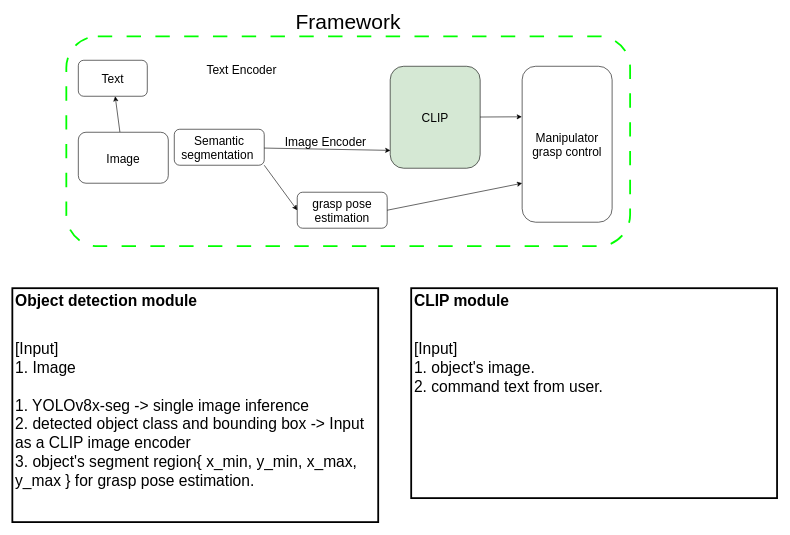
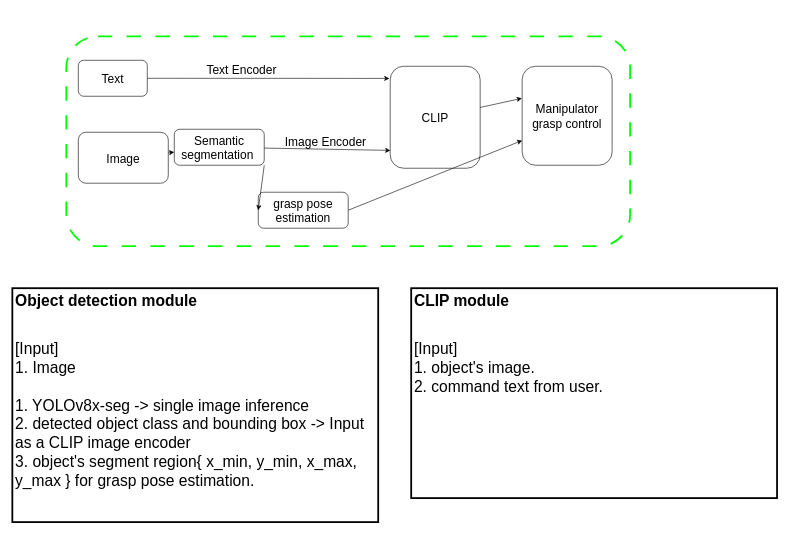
node "Framework": removed
edge "Text" -> "CLIP": added
edge "Image" -> "Text": now "Image" -> "Semantic segmentation"
node "CLIP": fillcolor #d5e8d4 -> #ffffff
node "Manipulator grasp control": size 90x156 -> 90x99
node "grasp pose estimation": moved (342, 210) -> (303, 210)
